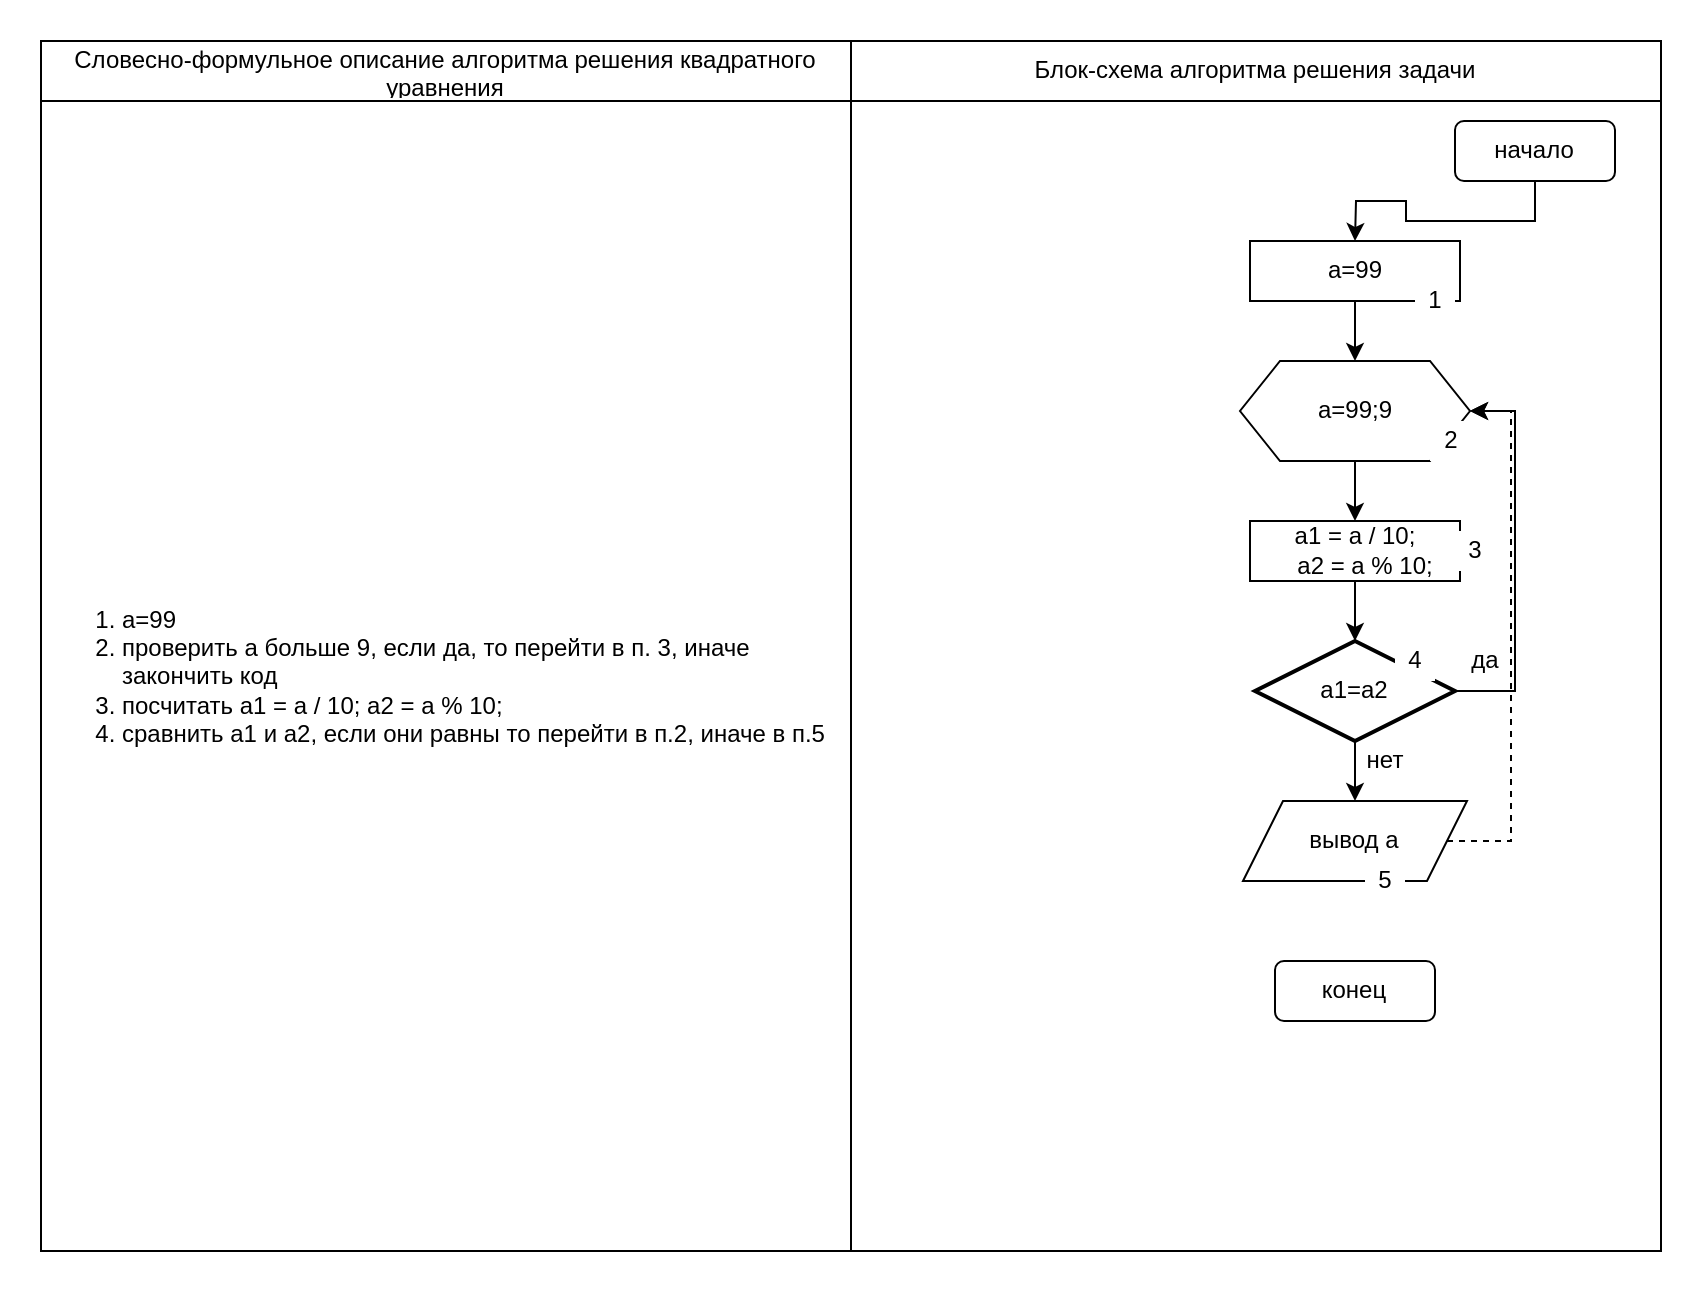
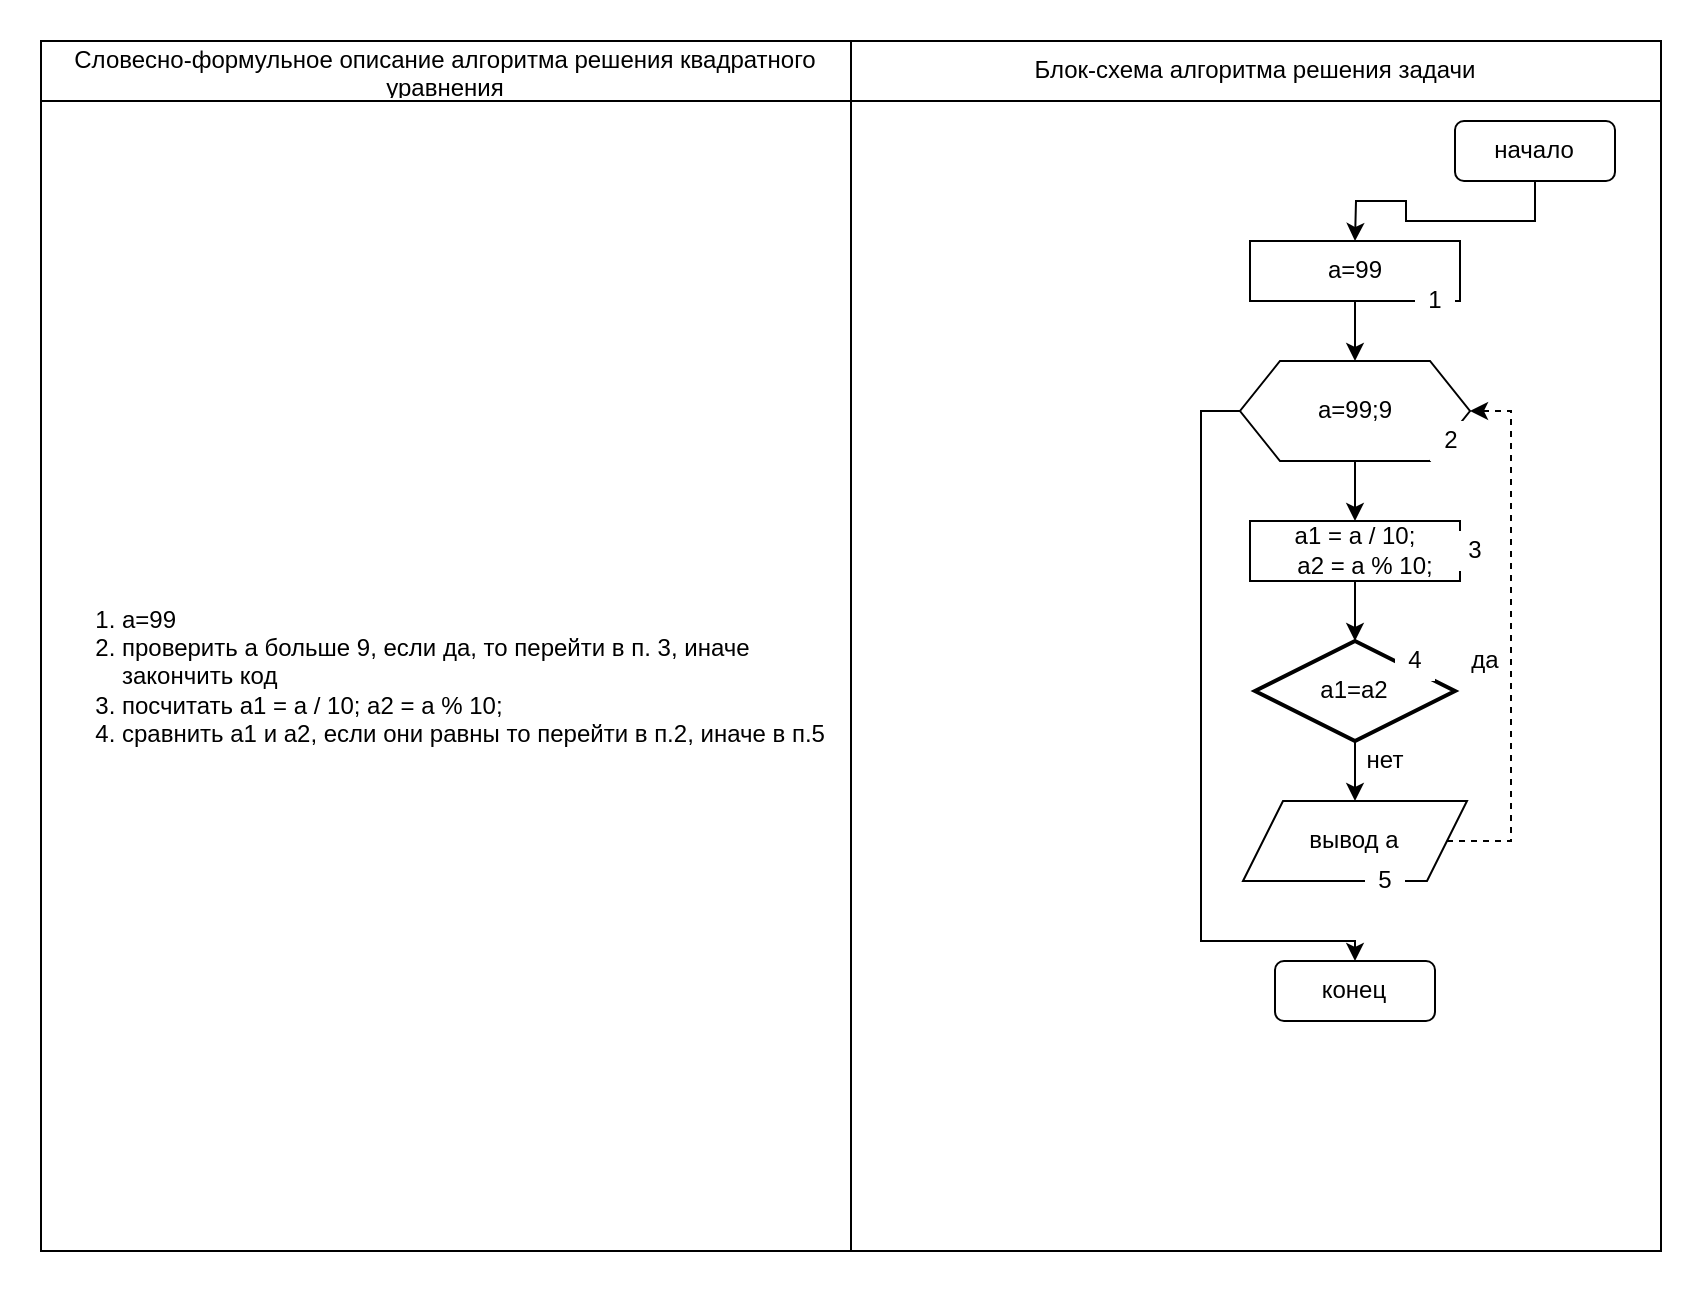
edge "a1=a2" -> "a=99;9": removed
edge "a=99;9" -> "конец": added
